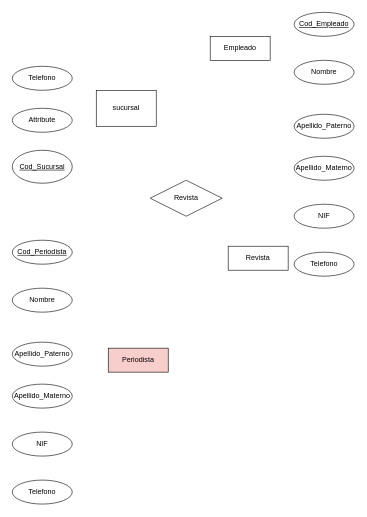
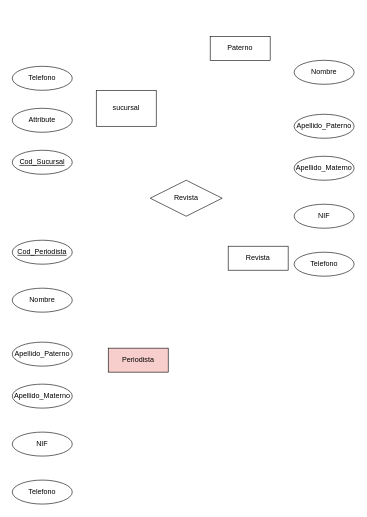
node "Cod_Empleado": removed
node "Empleado": label "Empleado" -> "Paterno"
node "Cod_Sucursal": size 60x33 -> 60x24
